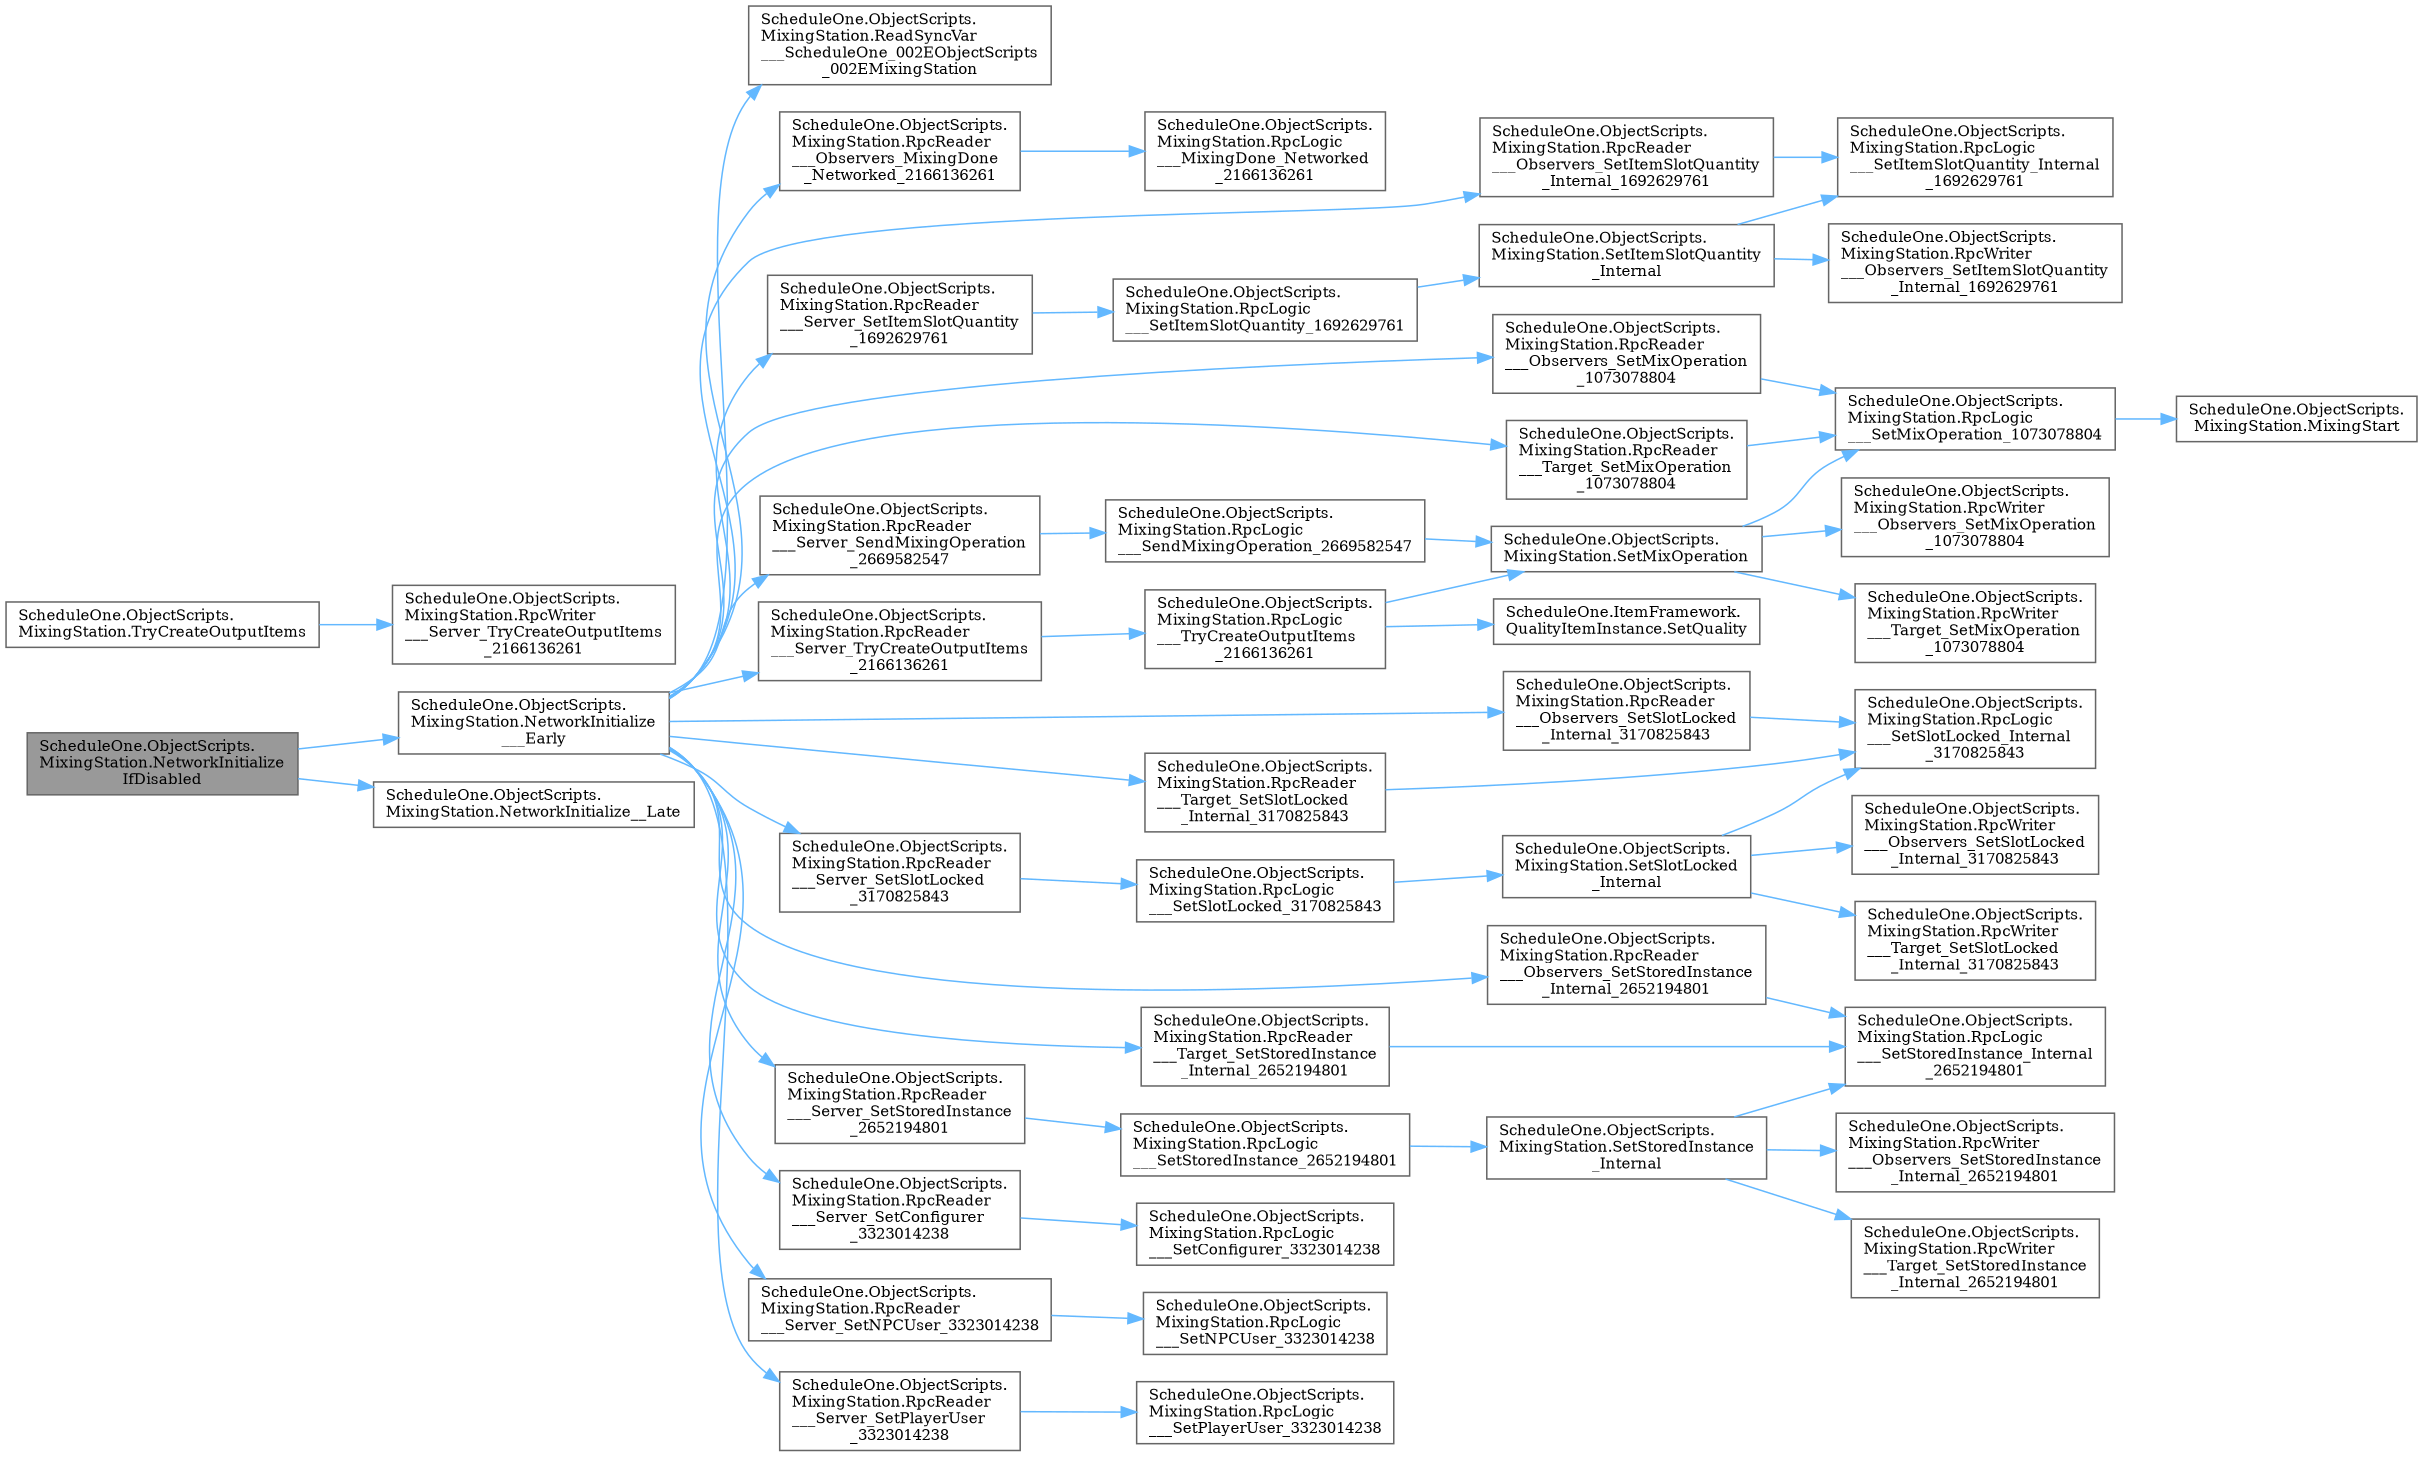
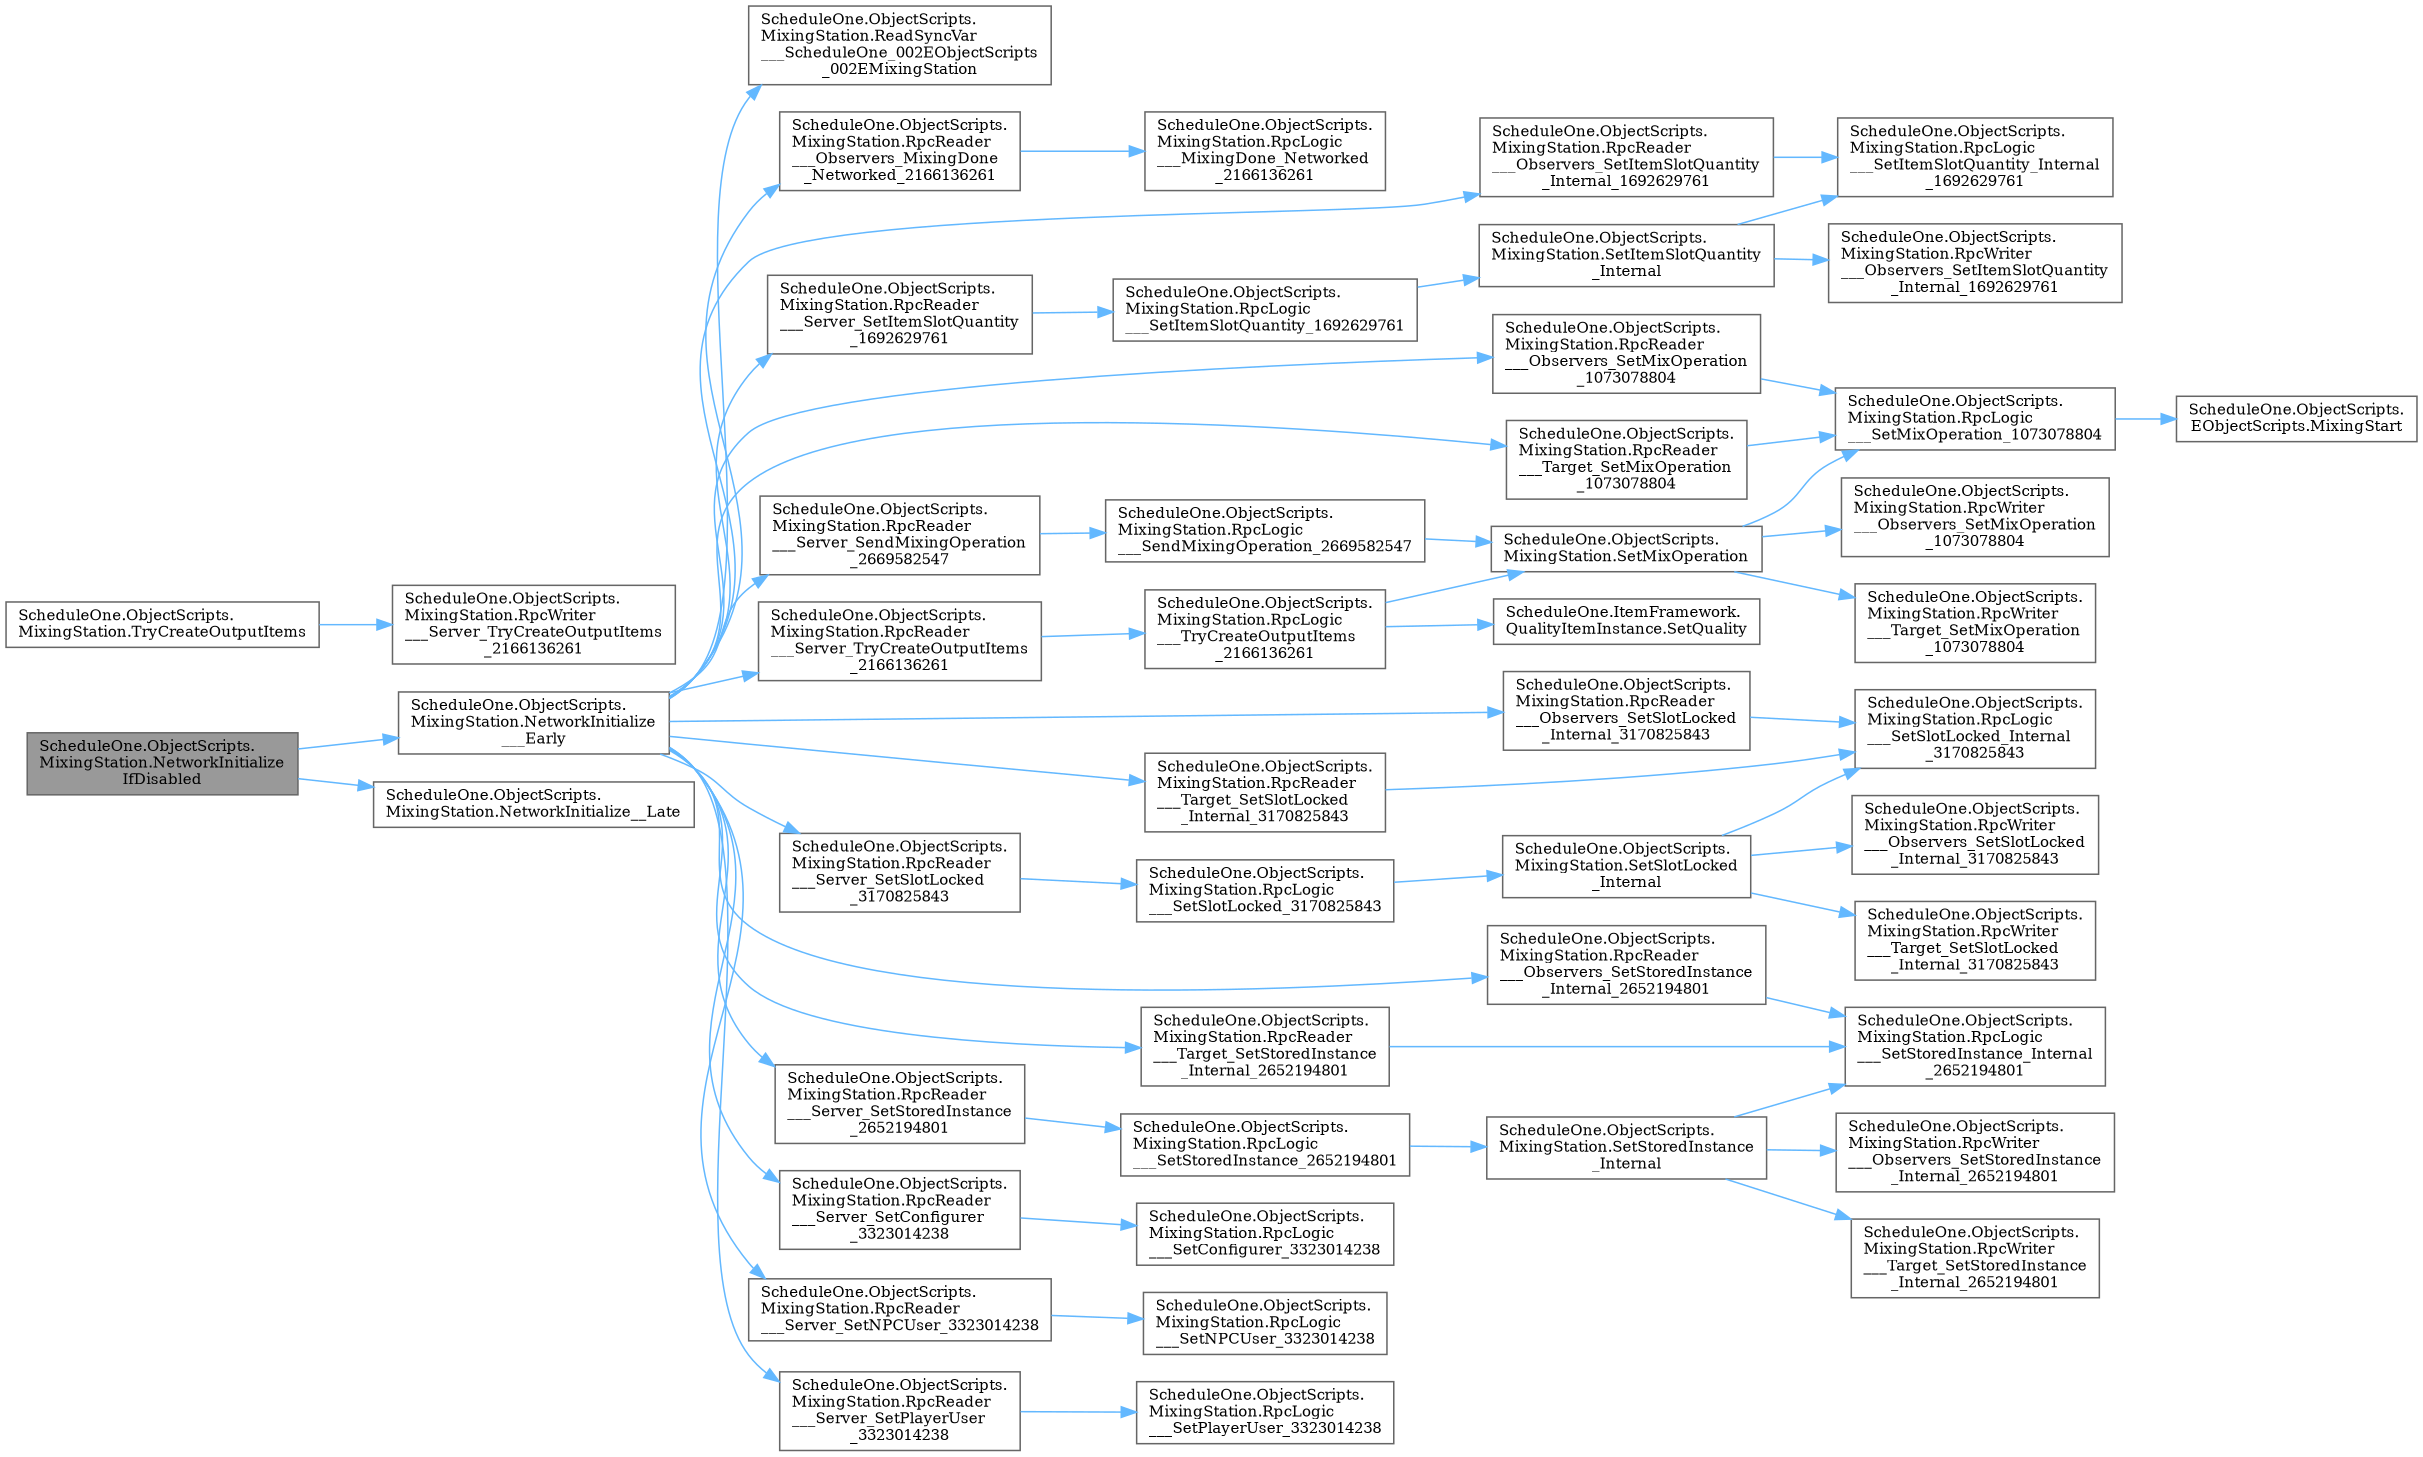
node "ScheduleOne.ObjectScripts. MixingStation.MixingStart": label "ScheduleOne.ObjectScripts. MixingStation.MixingStart" -> "ScheduleOne.ObjectScripts. EObjectScripts.MixingStart"
